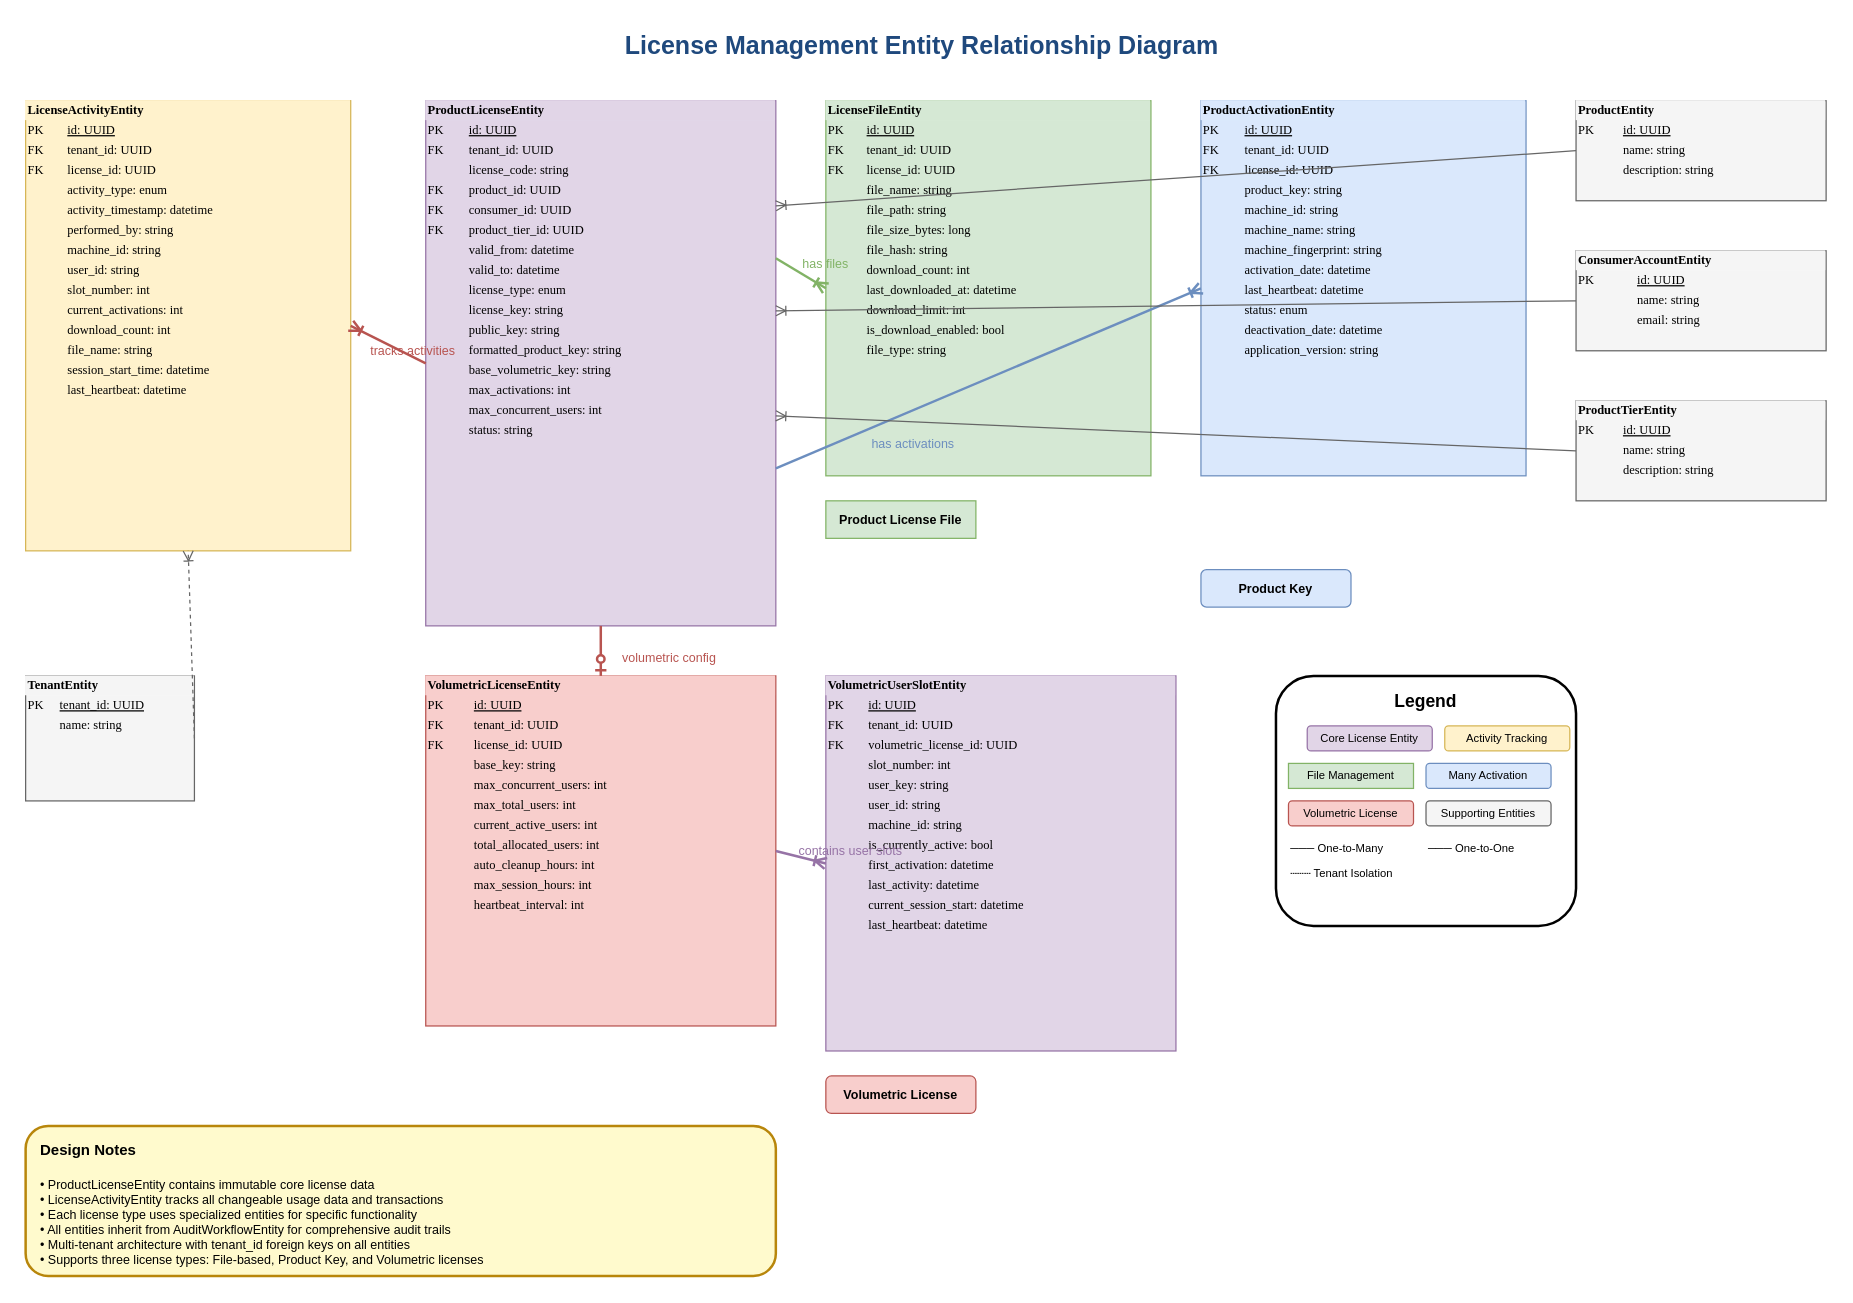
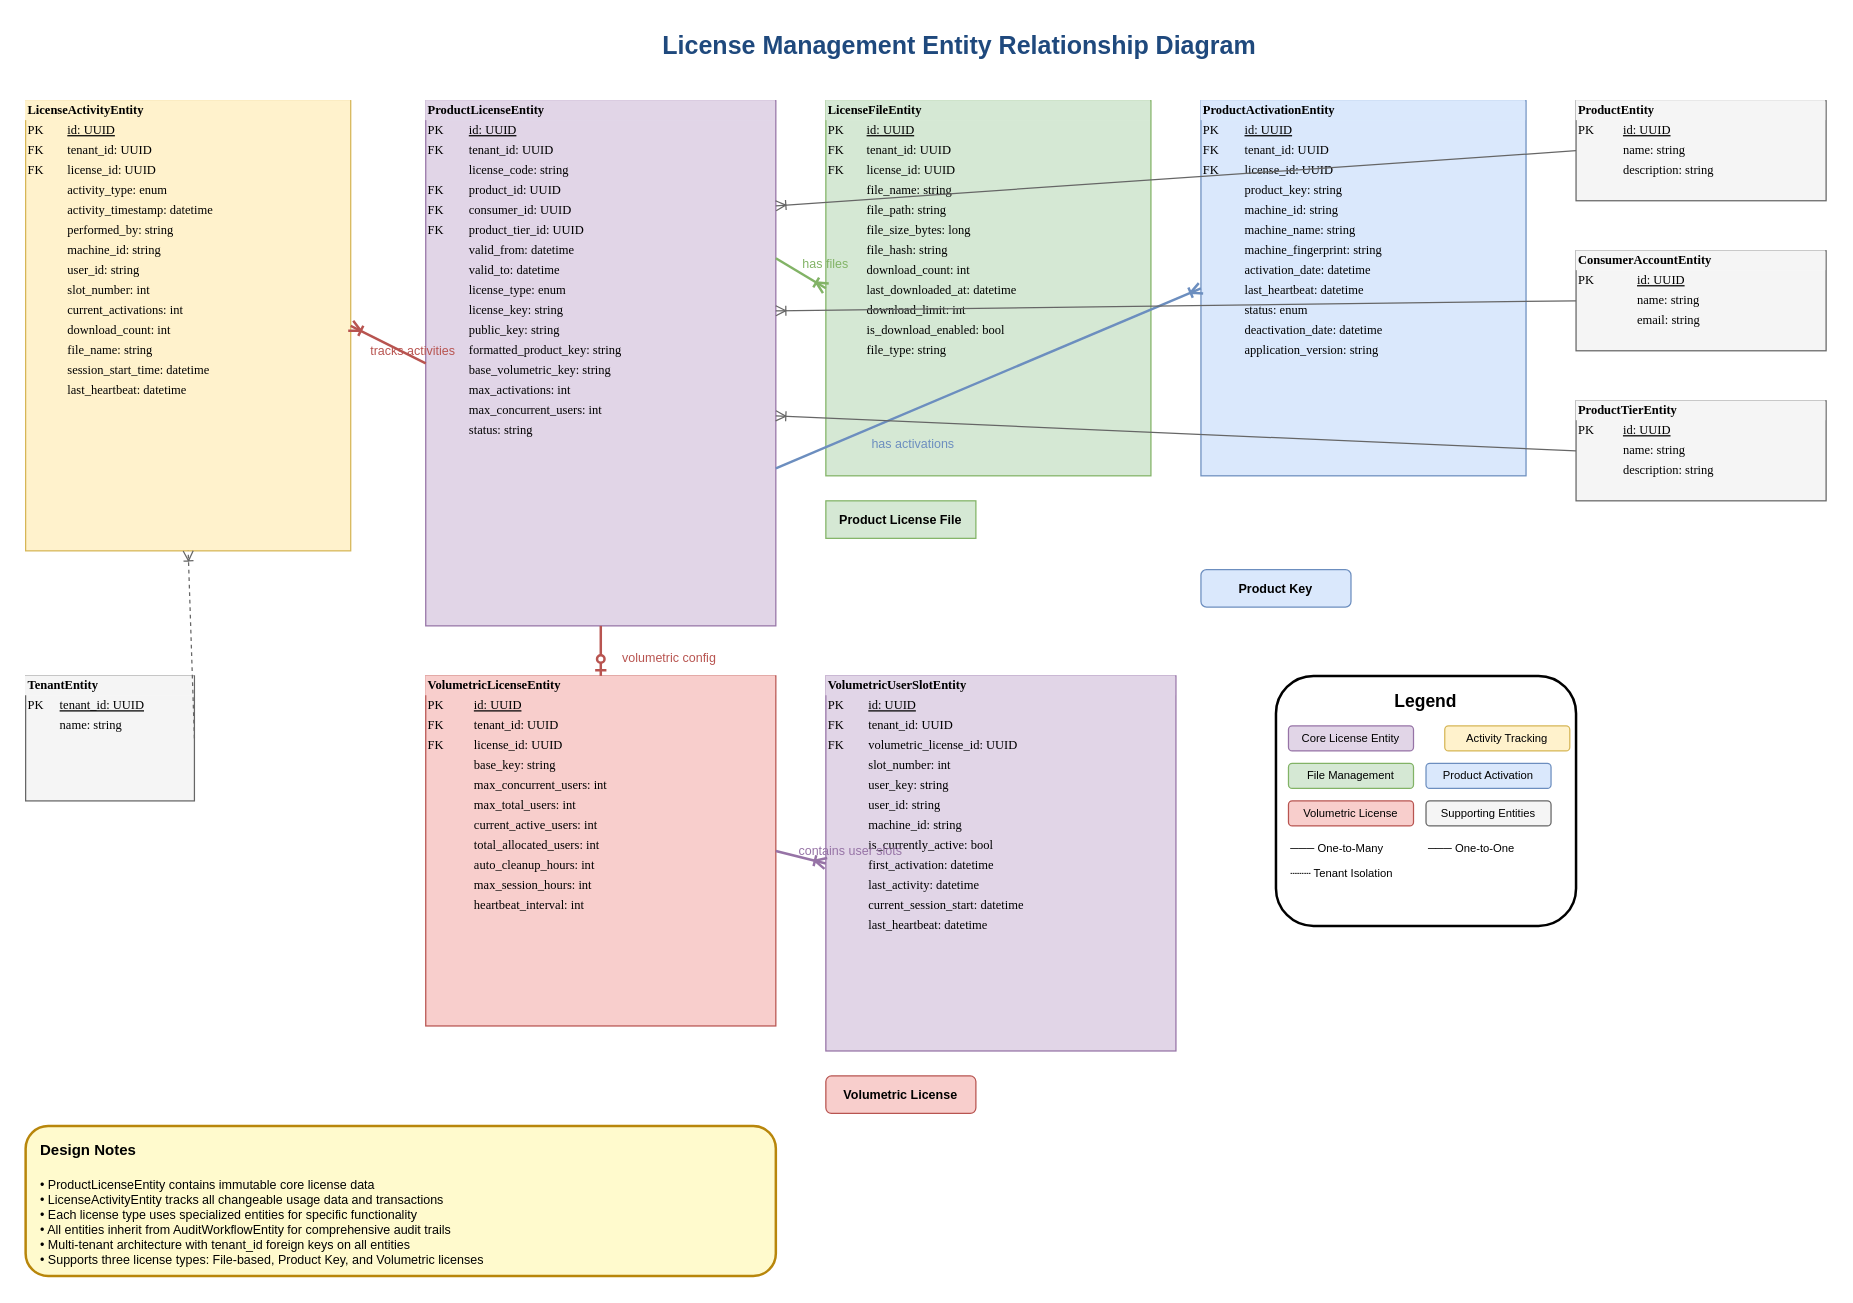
node "License Management Entity Relationship Diagram": moved (922, 44) -> (959, 44)
node "Core License Entity": moved (1369, 738) -> (1351, 738)
node "File Management": shape rectangle -> rounded rectangle
node "Many Activation": label "Many Activation" -> "Product Activation"
